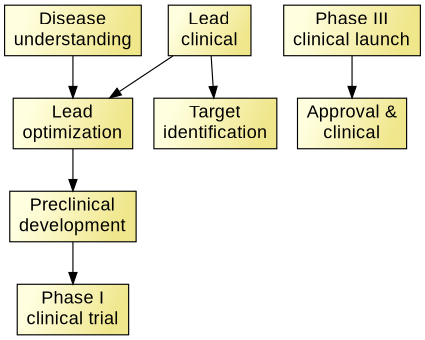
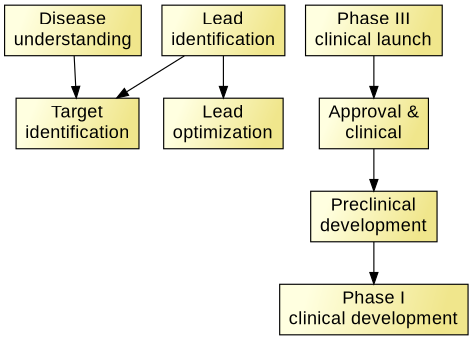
node "Lead clinical": label "Lead clinical" -> "Lead identification"
edge "Disease understanding" -> "Lead optimization": now "Disease understanding" -> "Target identification"
edge "Lead optimization" -> "Preclinical development": now "Approval & clinical" -> "Preclinical development"
node "Phase I clinical trial": label "Phase I clinical trial" -> "Phase I clinical development"
